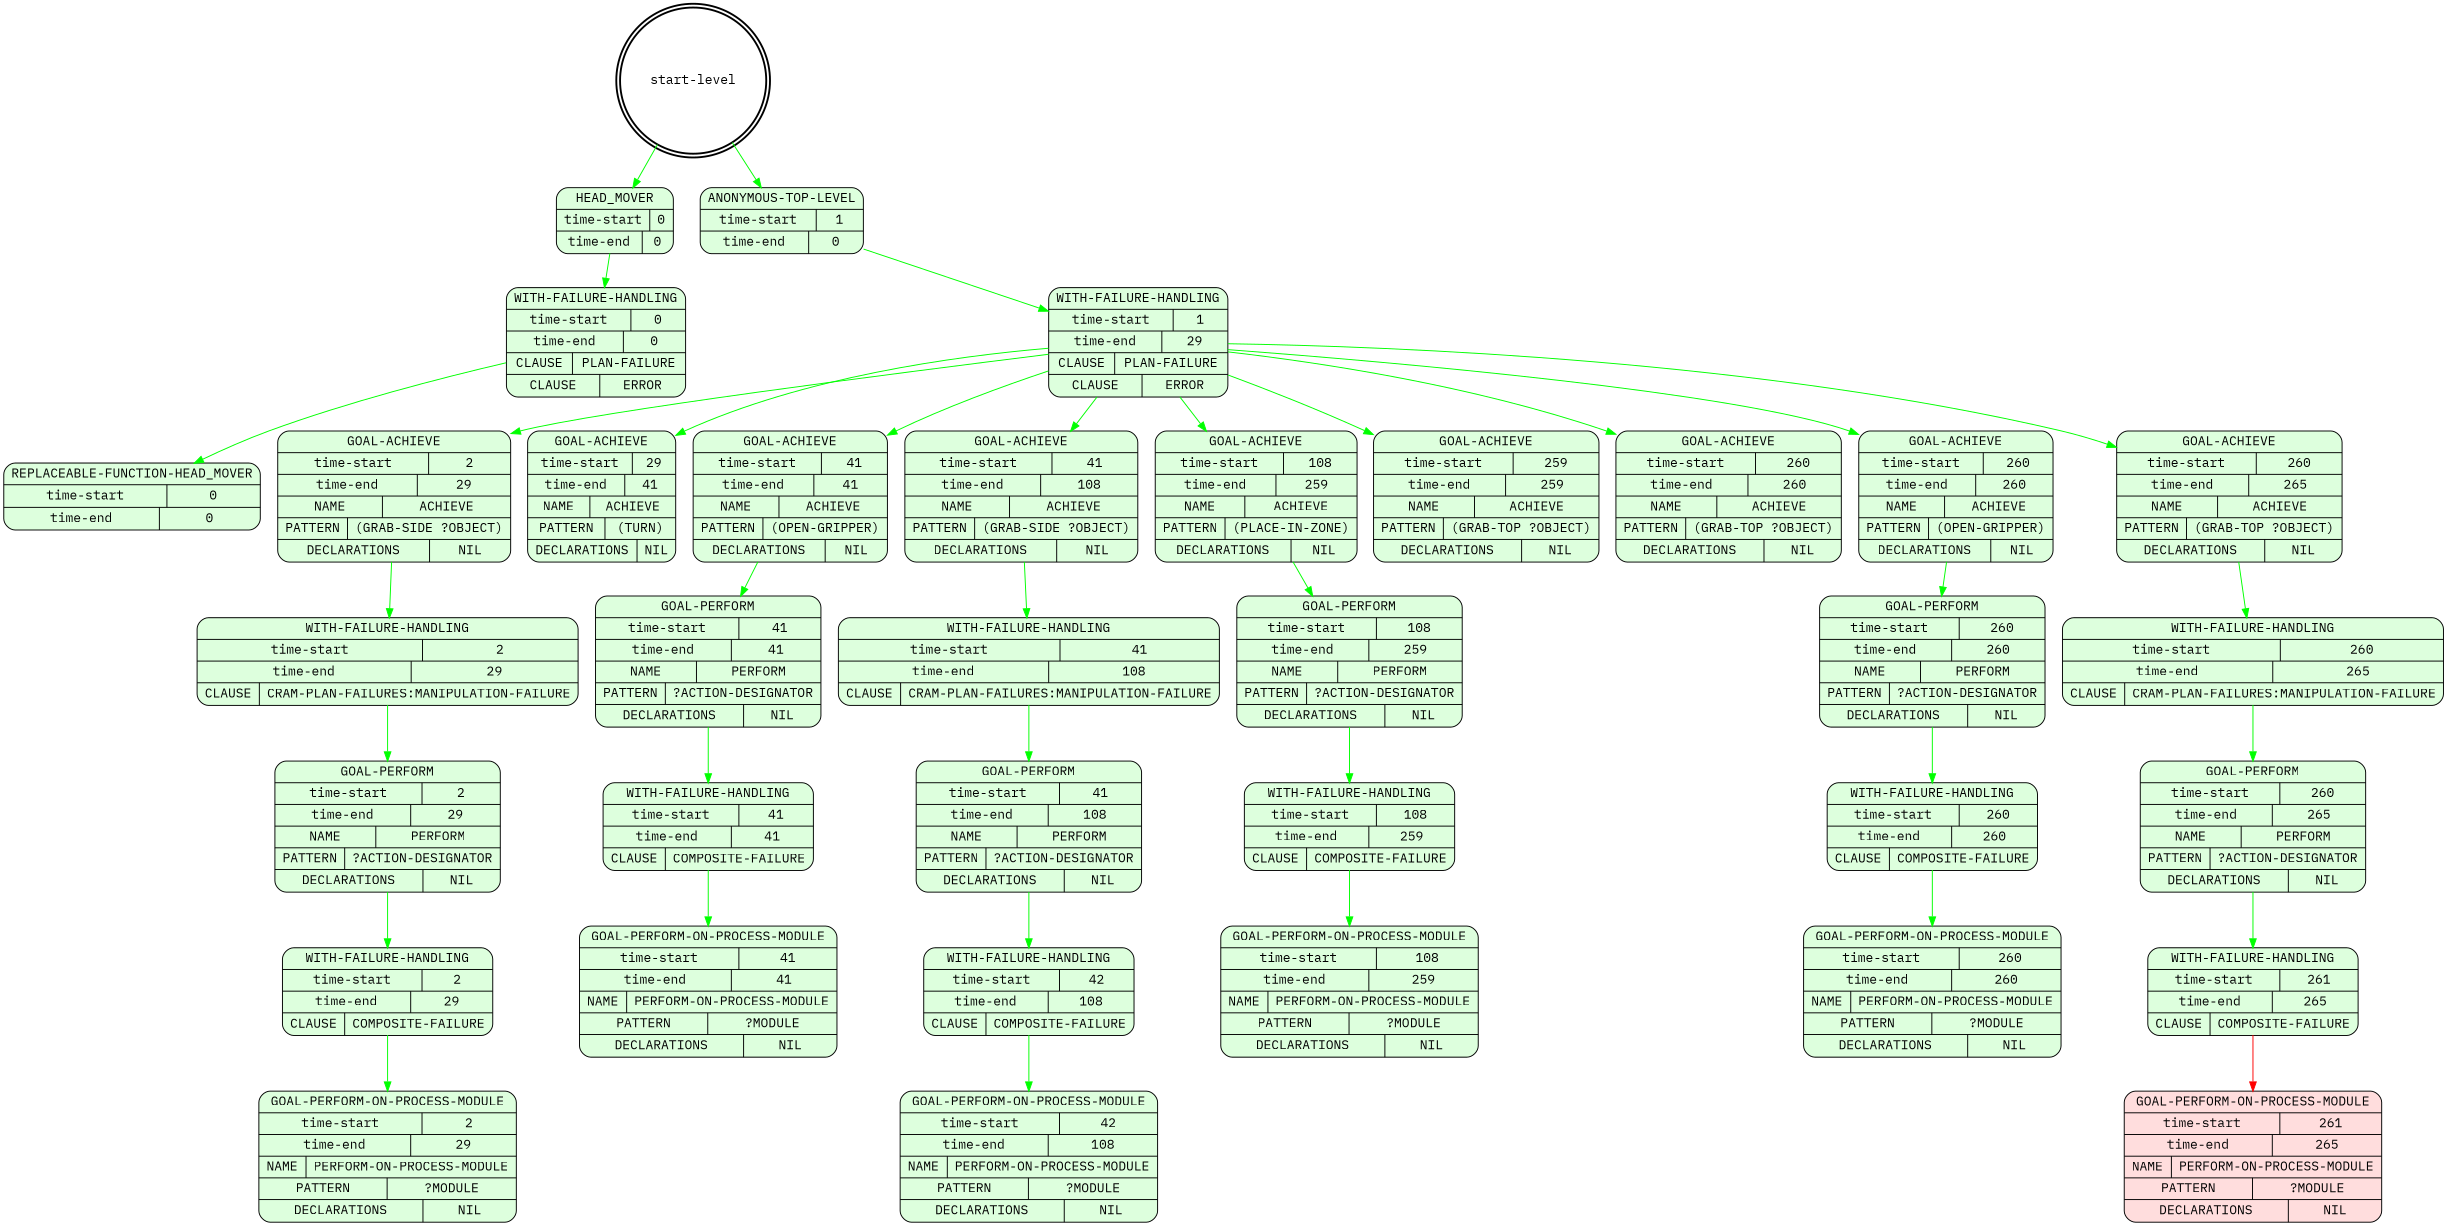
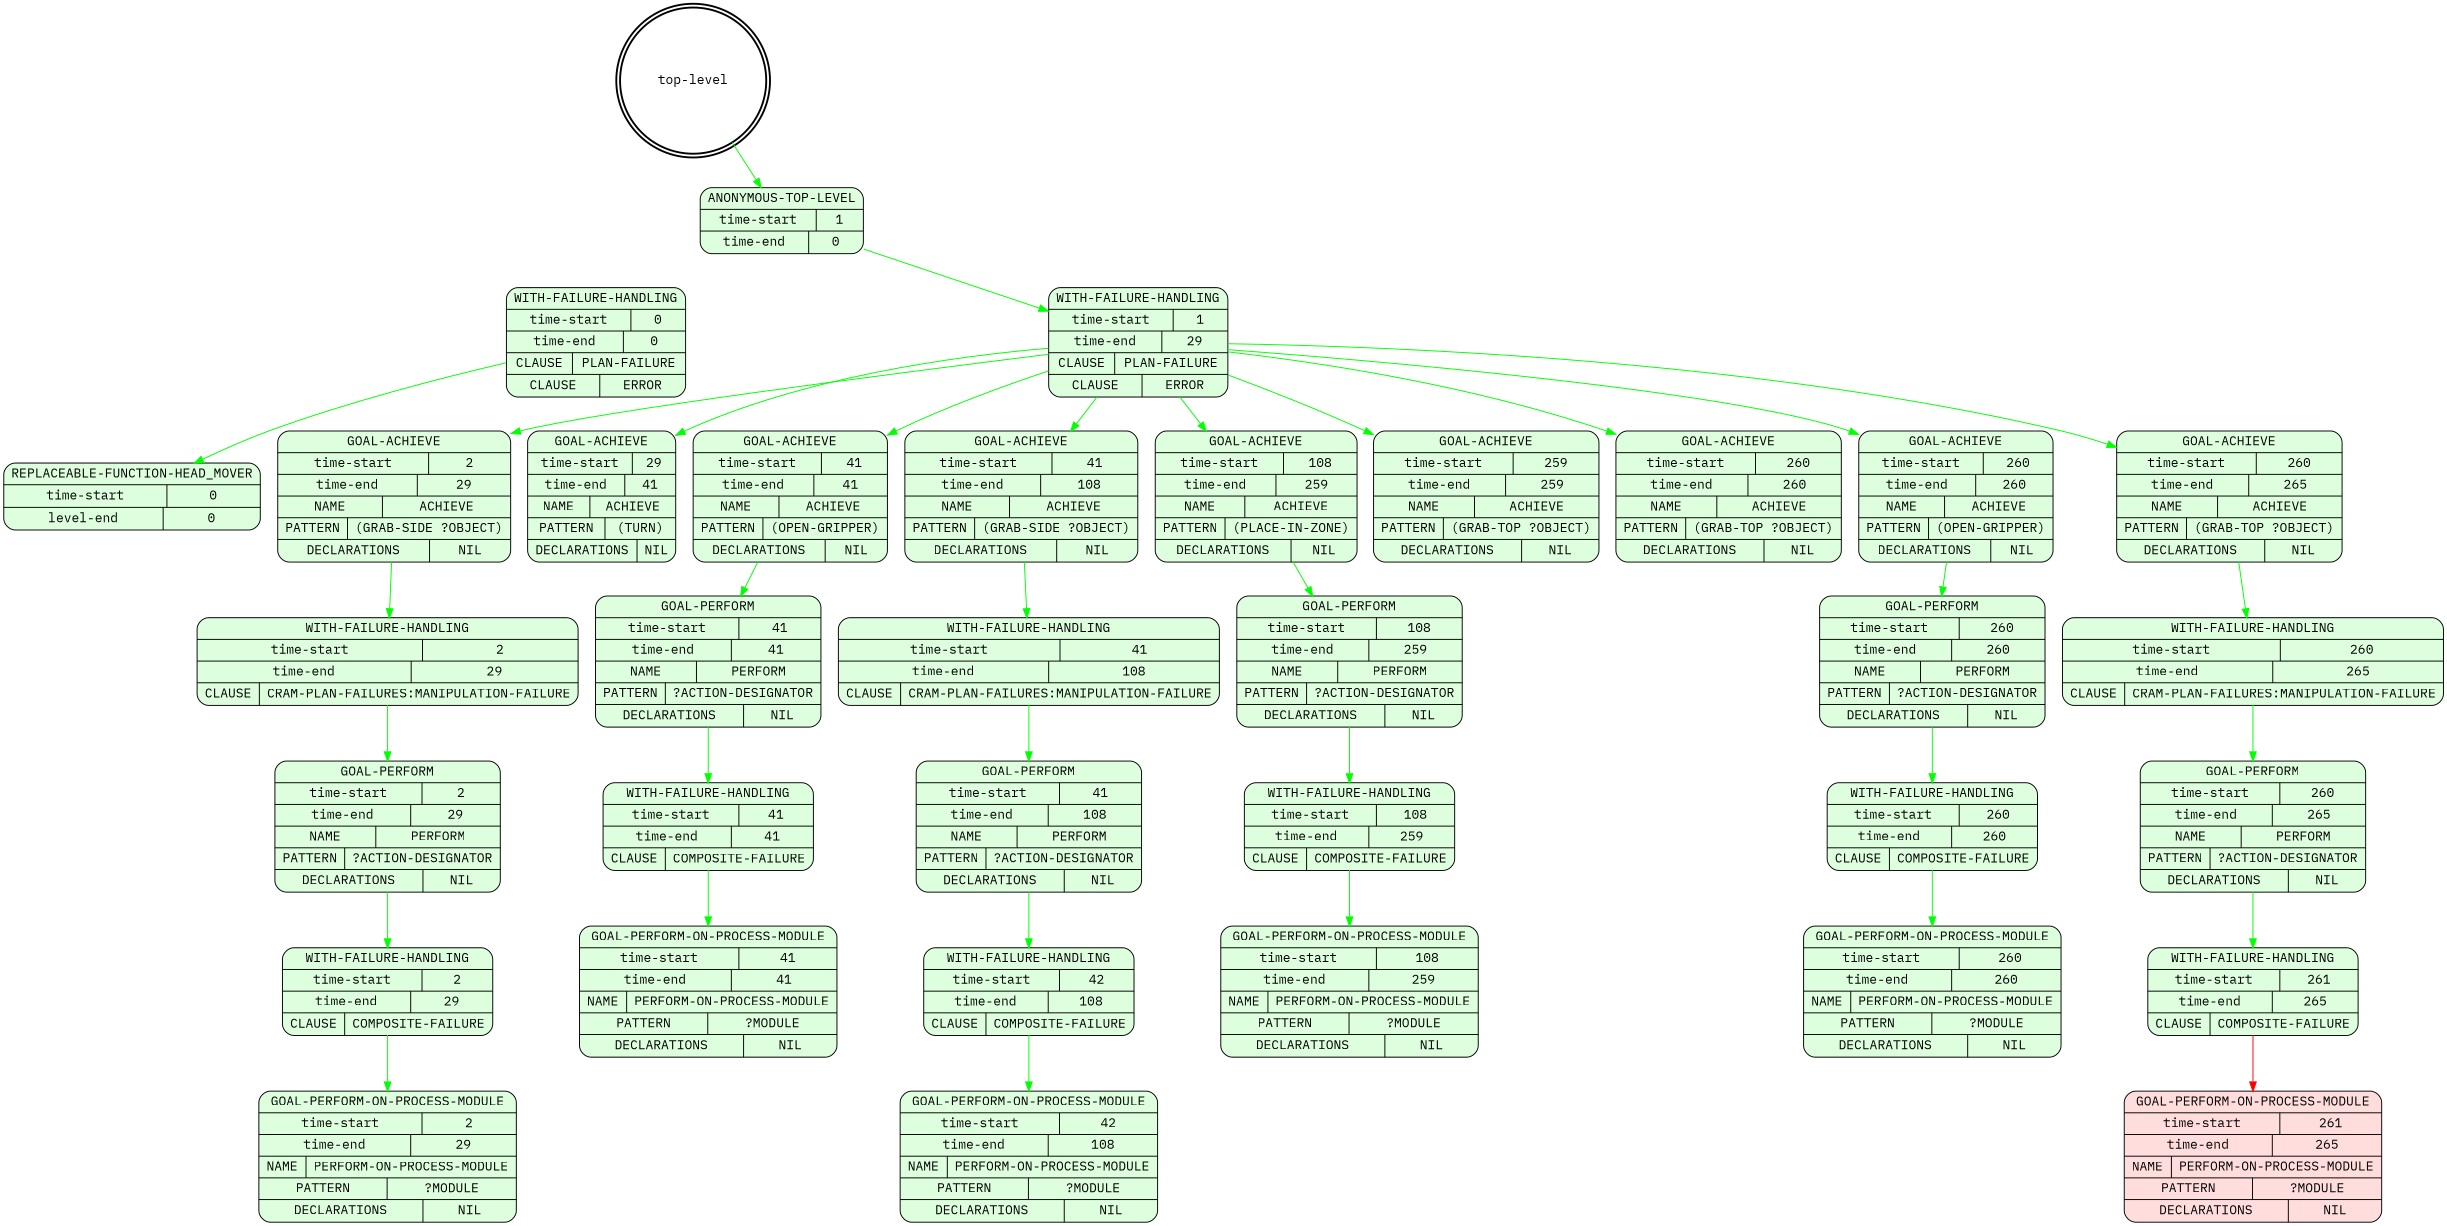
node "start-level": label "start-level" -> "top-level"
node "HEAD_MOVER": removed
node "REPLACEABLE-FUNCTION-HEAD_MOVER": text "time-end" -> "level-end"
